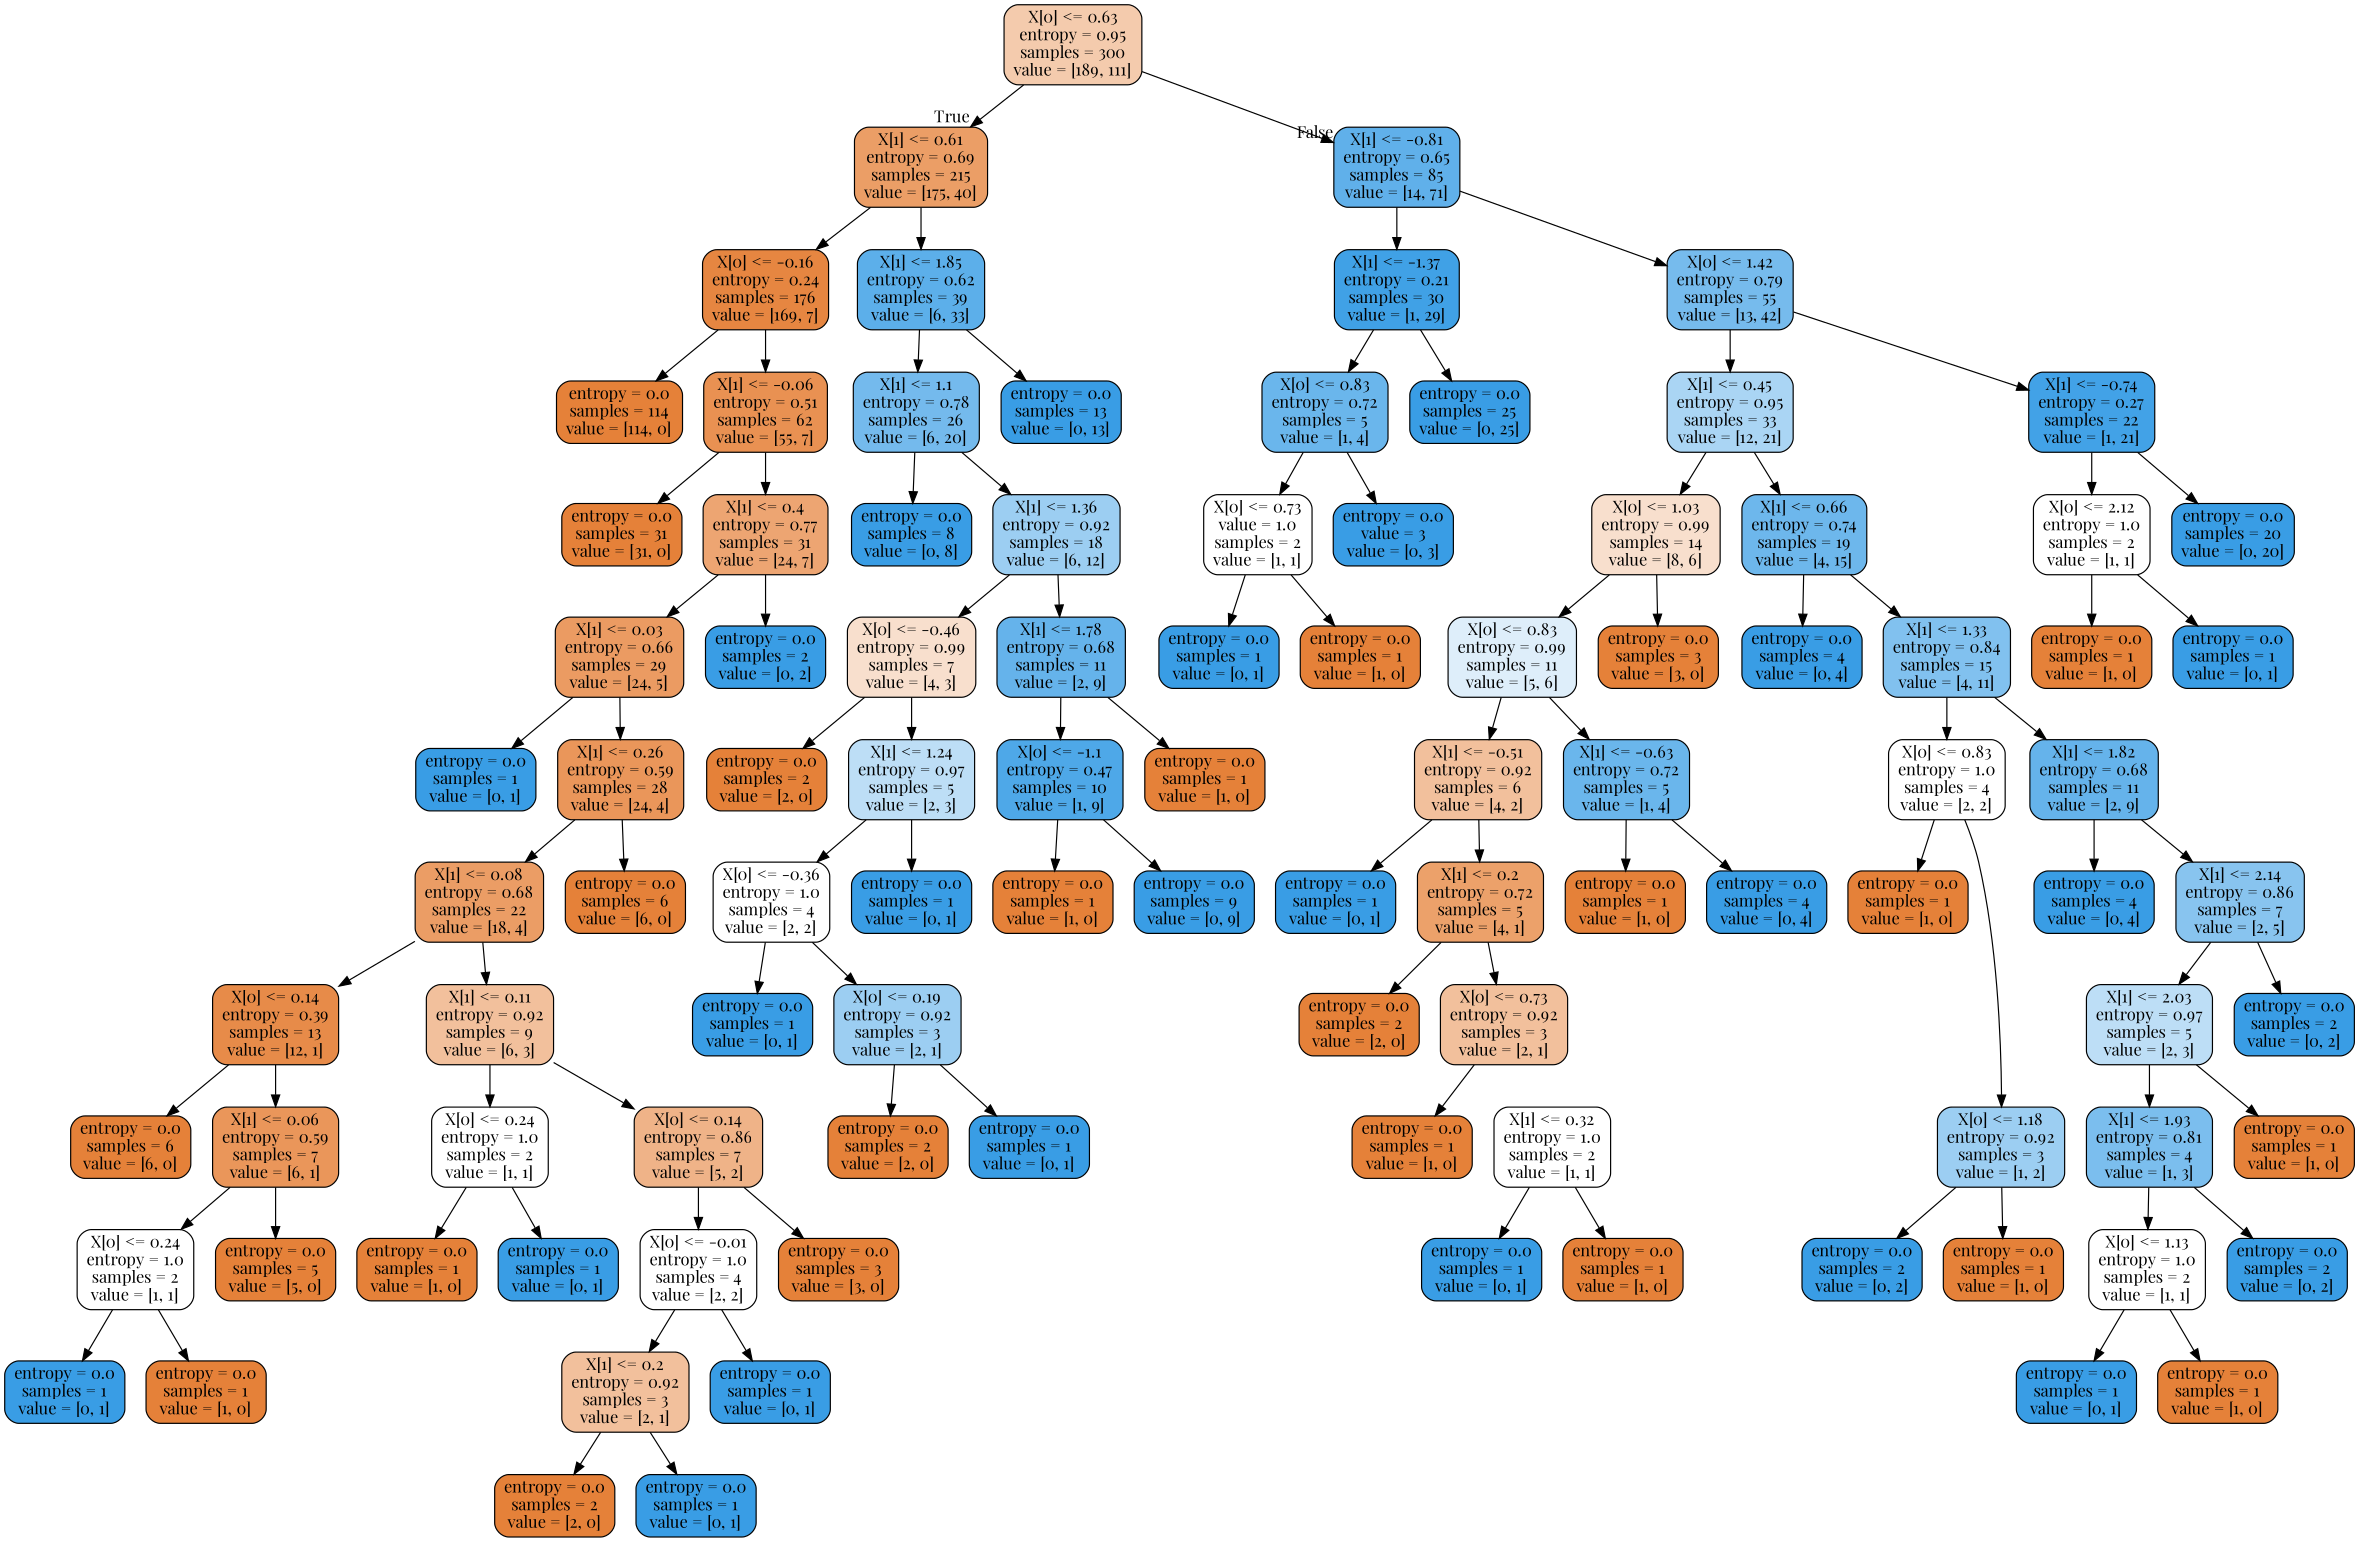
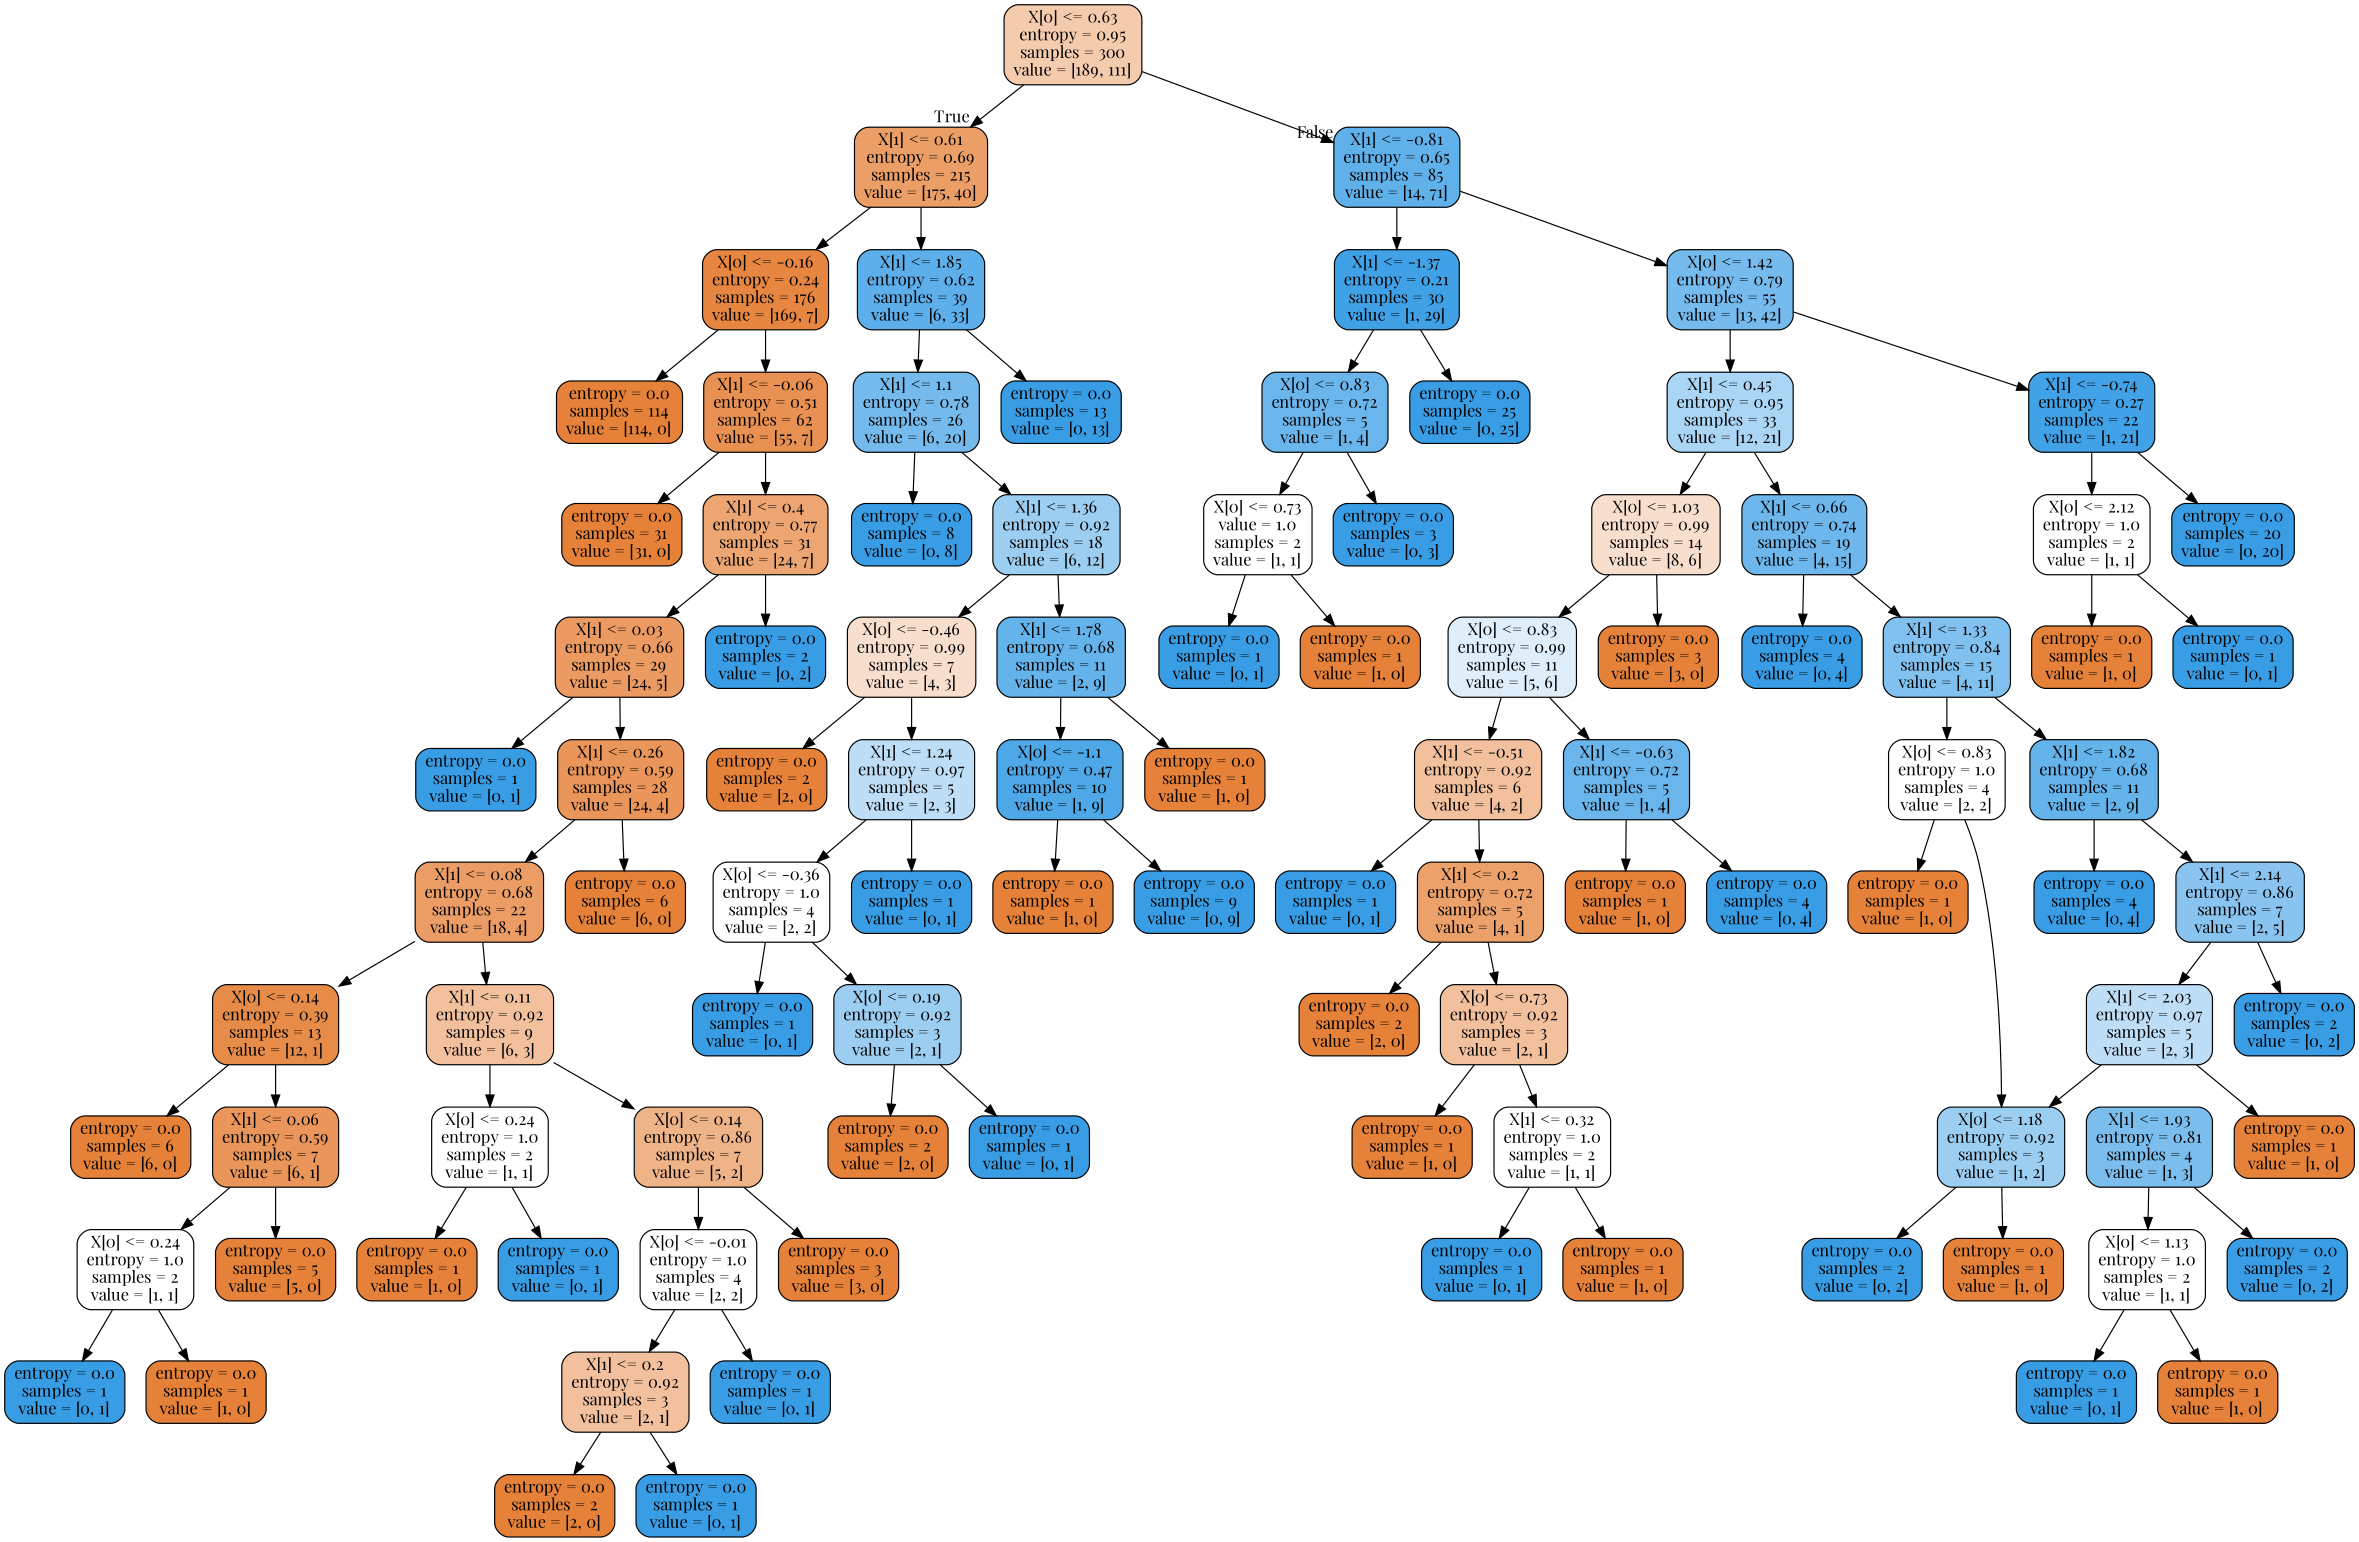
node "entropy = 0.0 value = 3 value = [0, 3]": label "entropy = 0.0 value = 3 value = [0, 3]" -> "entropy = 0.0 samples = 3 value = [0, 3]"
edge "X[0] <= 0.73 entropy = 0.92 samples = 3 value = [2, 1]" -> "X[1] <= 0.32 entropy = 1.0 samples = 2 value = [1, 1]": added
edge "X[1] <= 2.03 entropy = 0.97 samples = 5 value = [2, 3]" -> "X[1] <= 1.93 entropy = 0.81 samples = 4 value = [1, 3]": now "X[1] <= 2.03 entropy = 0.97 samples = 5 value = [2, 3]" -> "X[0] <= 1.18 entropy = 0.92 samples = 3 value = [1, 2]"
